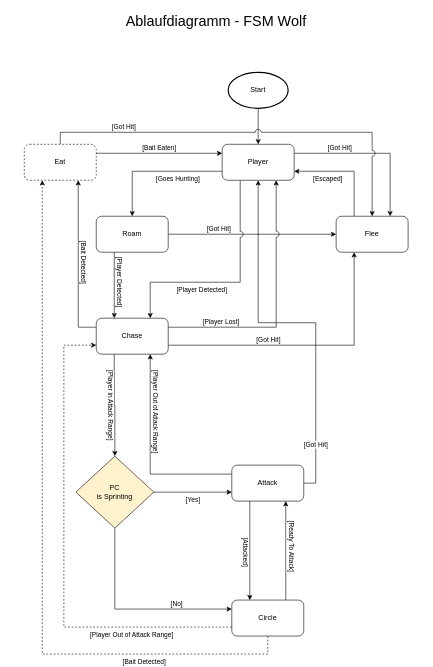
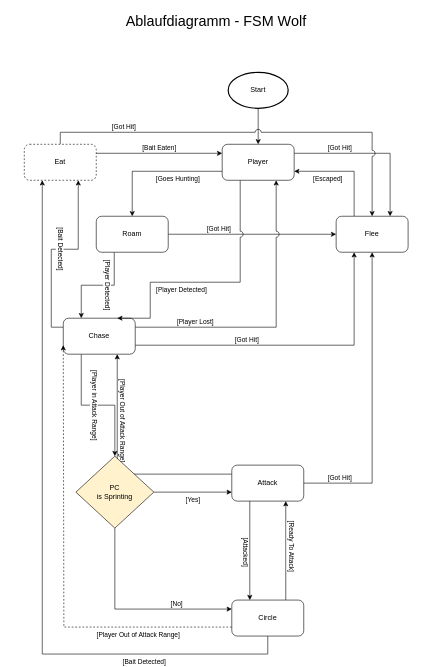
node "Chase": moved (132, 336) -> (99, 336)
edge "Attack" -> "Player": now "Attack" -> "Flee"
edge "Circle" -> "Eat": style dashed -> solid
